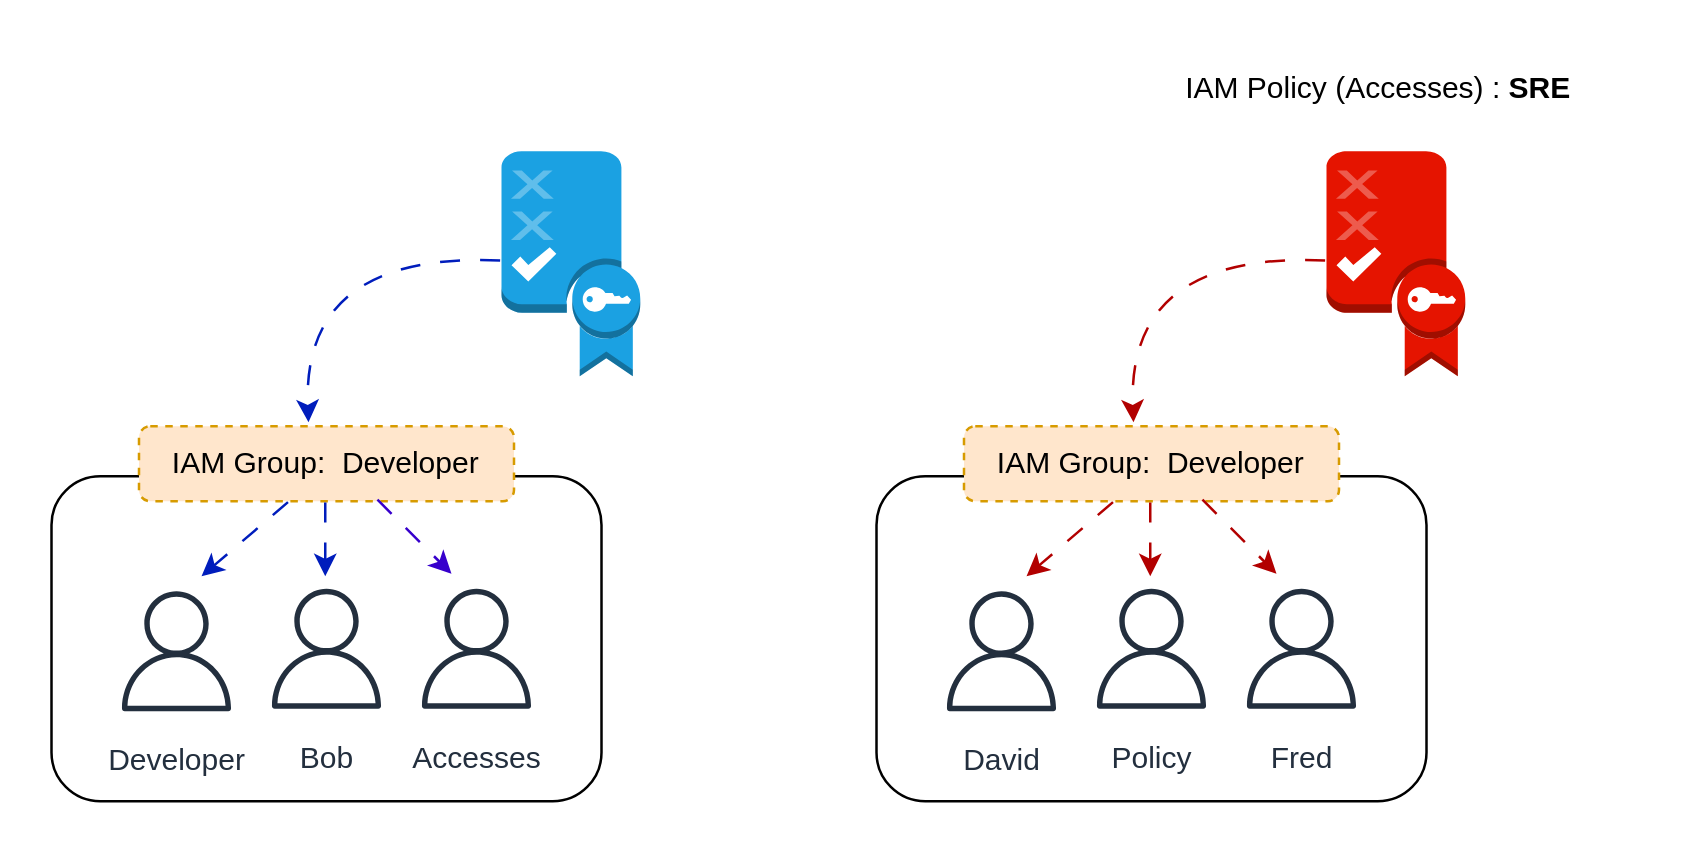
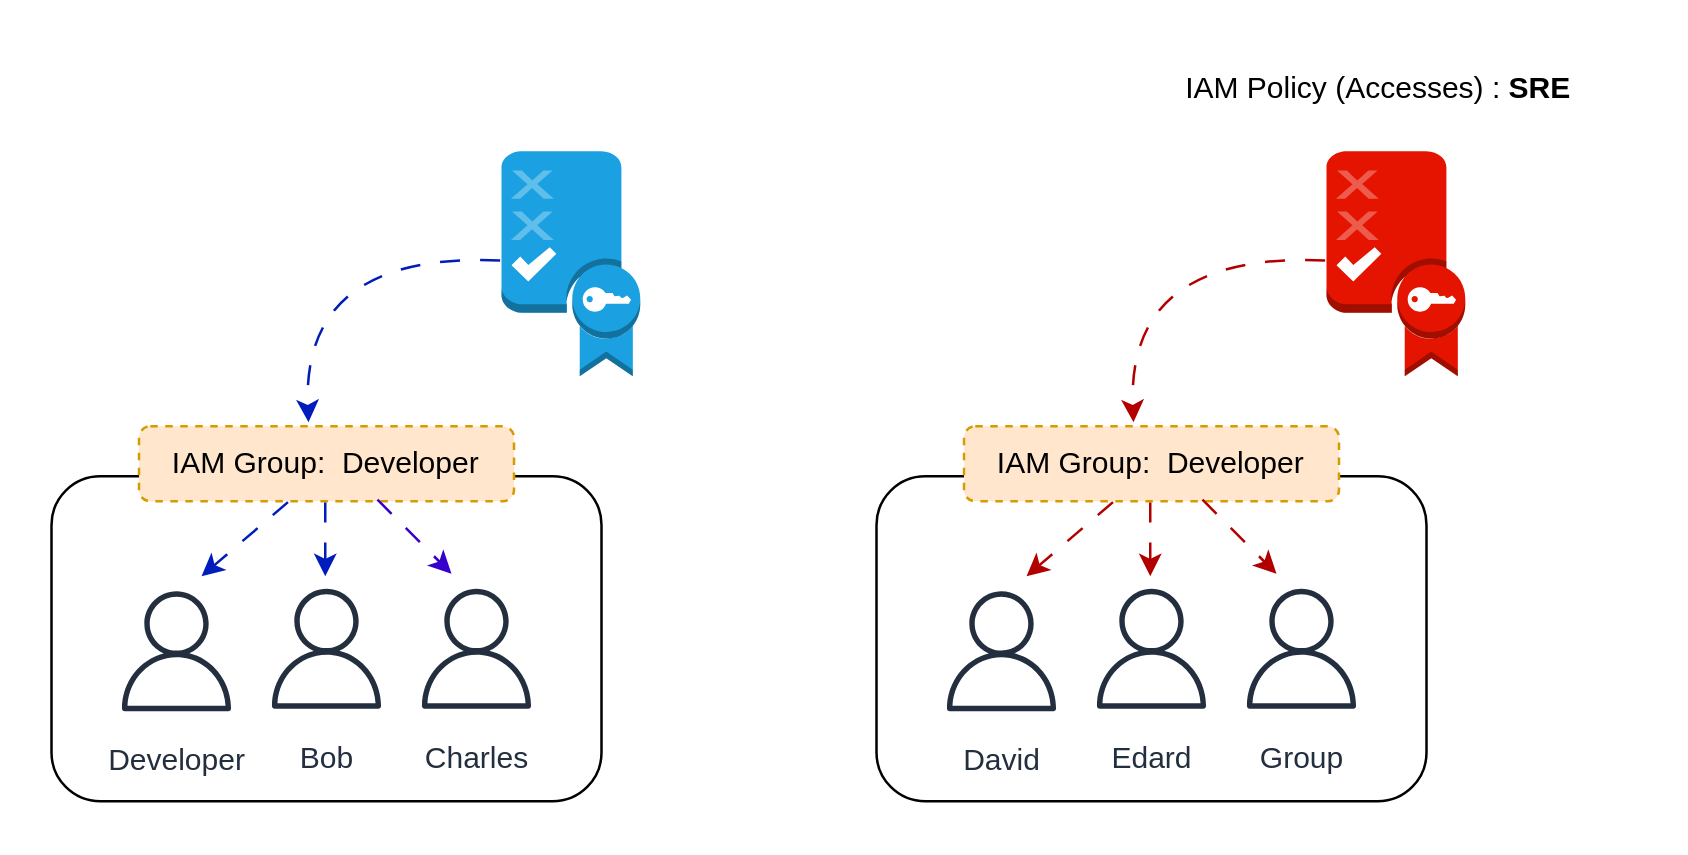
node "Accesses": label "Accesses" -> "Charles"
node "Policy": label "Policy" -> "Edard"
node "Fred": label "Fred" -> "Group"
